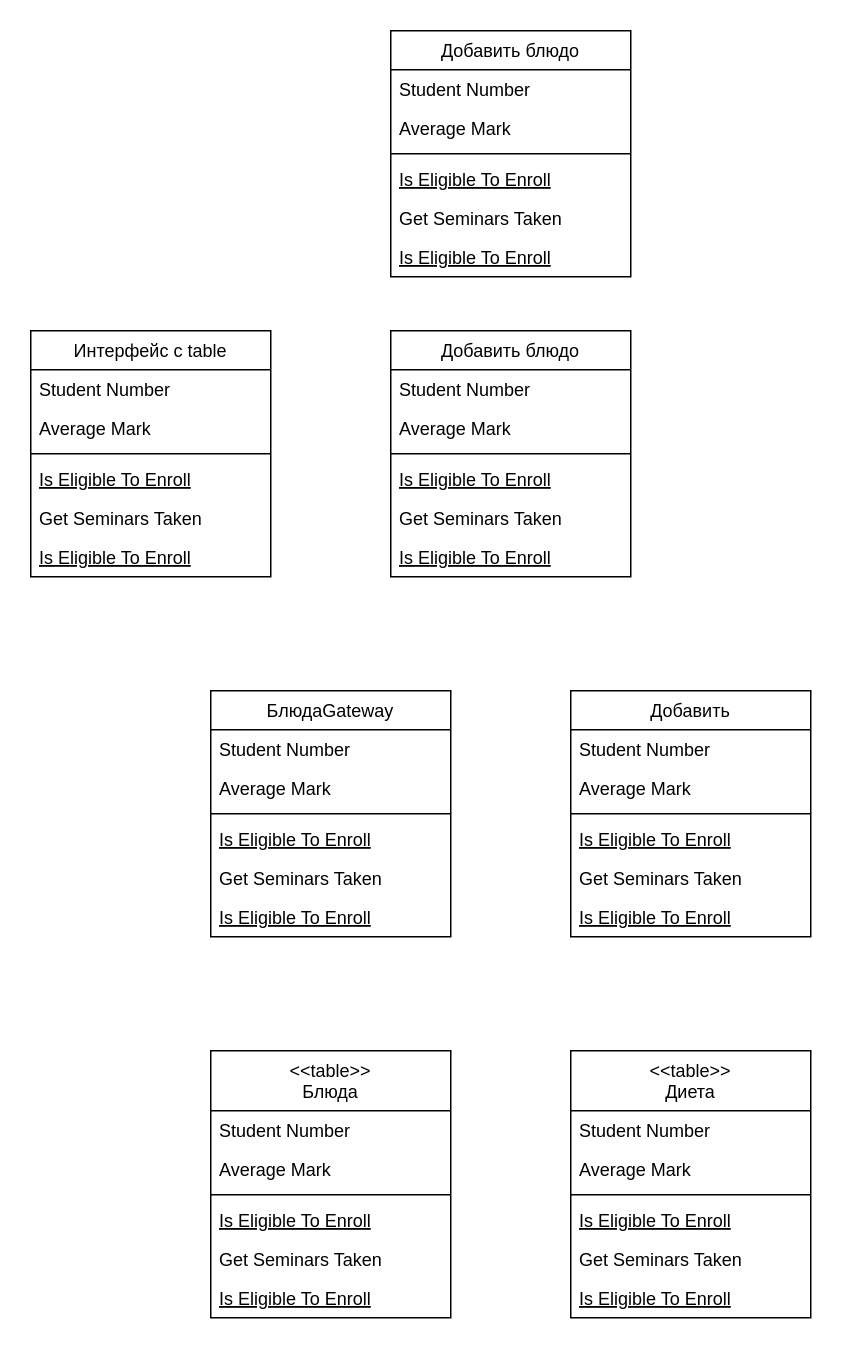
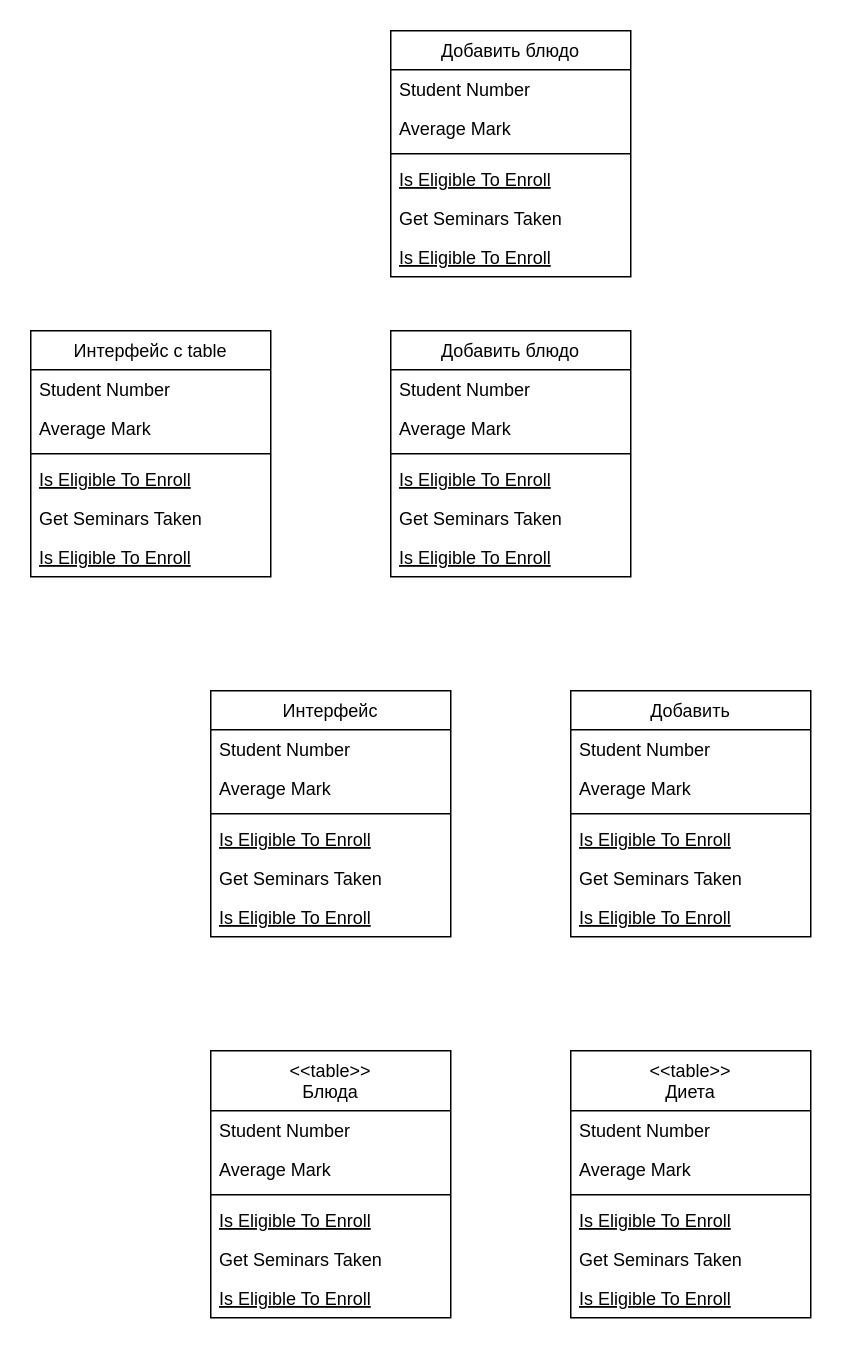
node "БлюдаGateway": label "БлюдаGateway" -> "Интерфейс"
